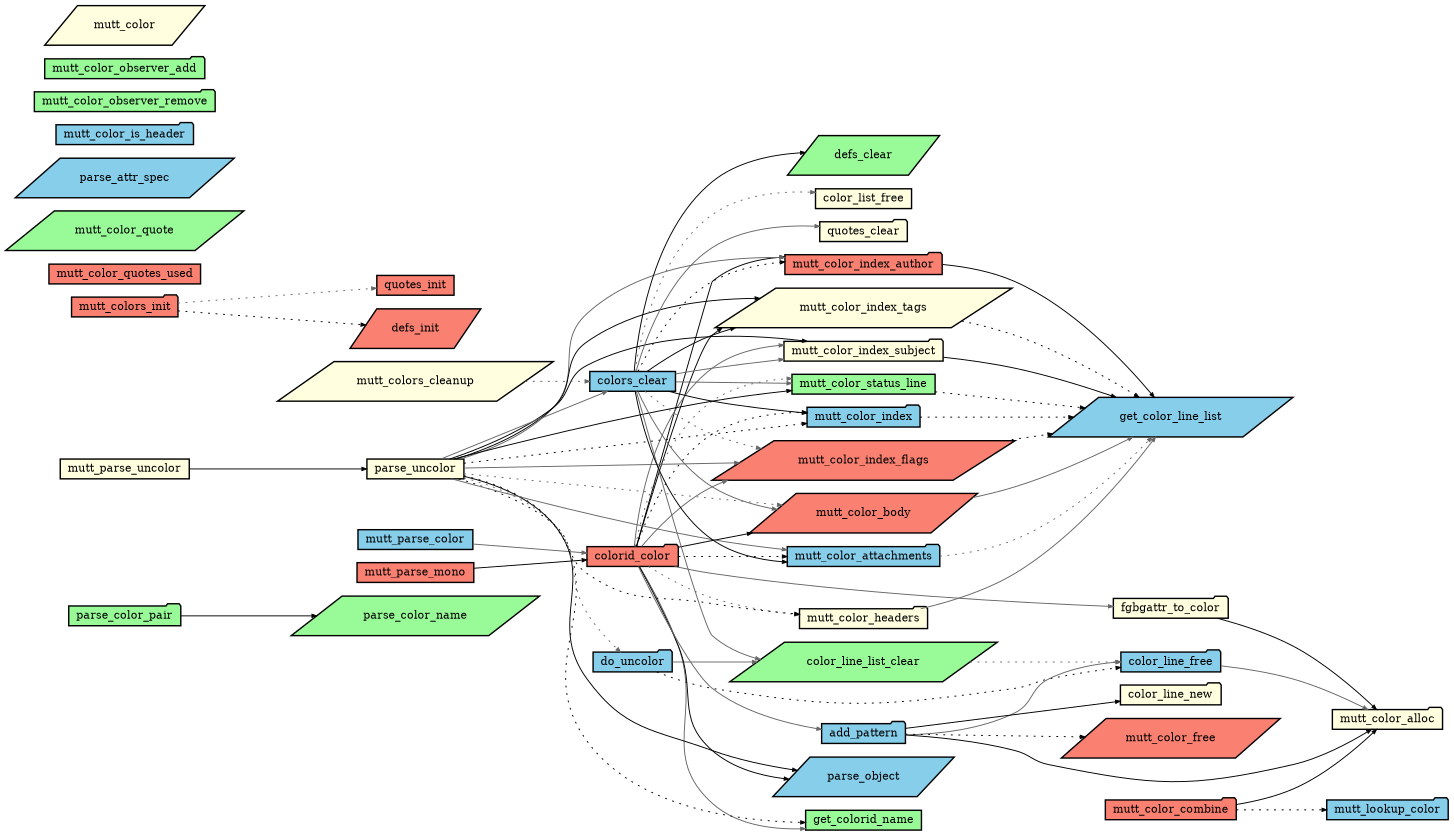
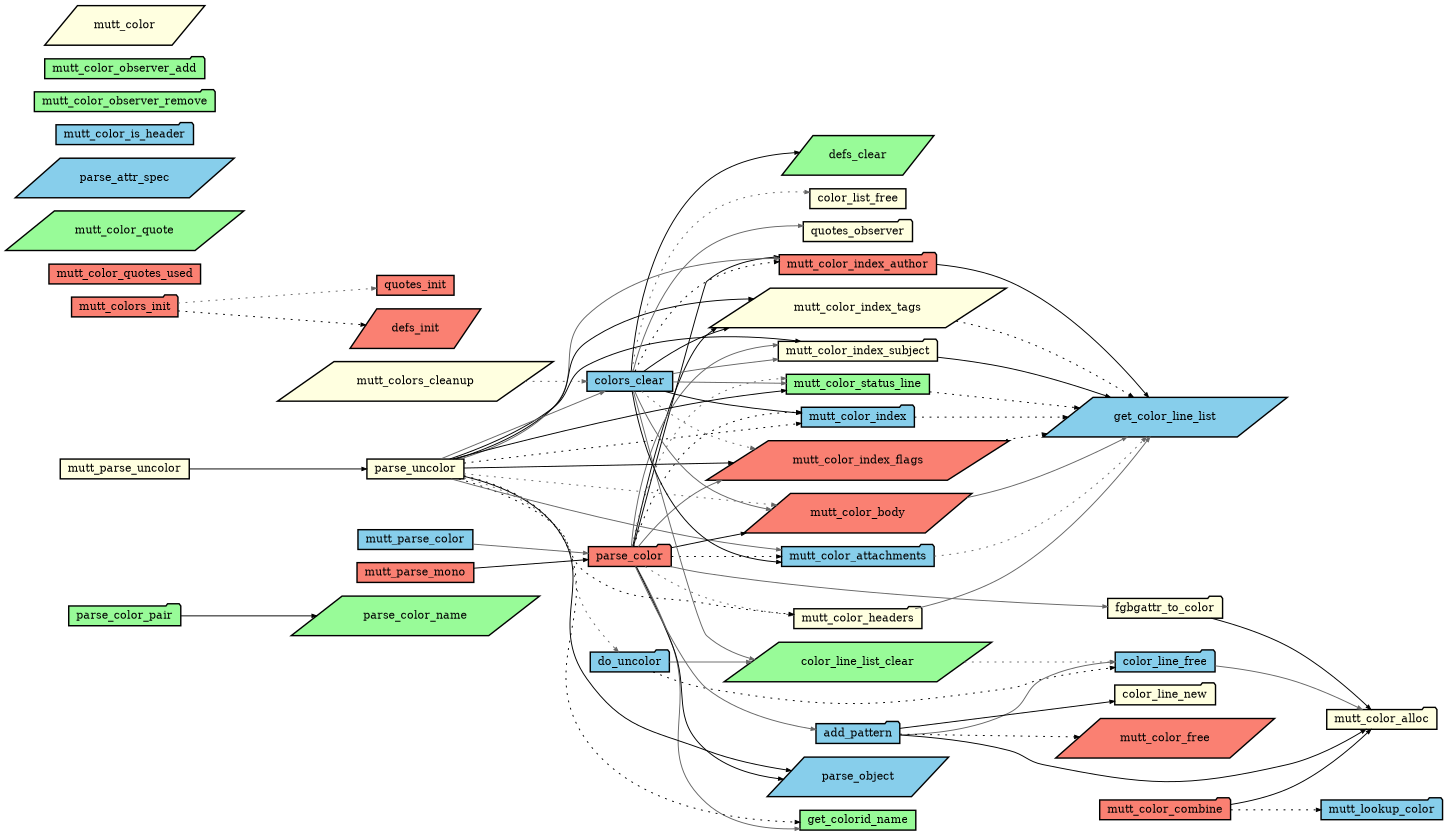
node "quotes_clear": label "quotes_clear" -> "quotes_observer"
edge "parse_uncolor" -> "mutt_color_index_flags": color gray40 -> black
node "colorid_color": label "colorid_color" -> "parse_color"
